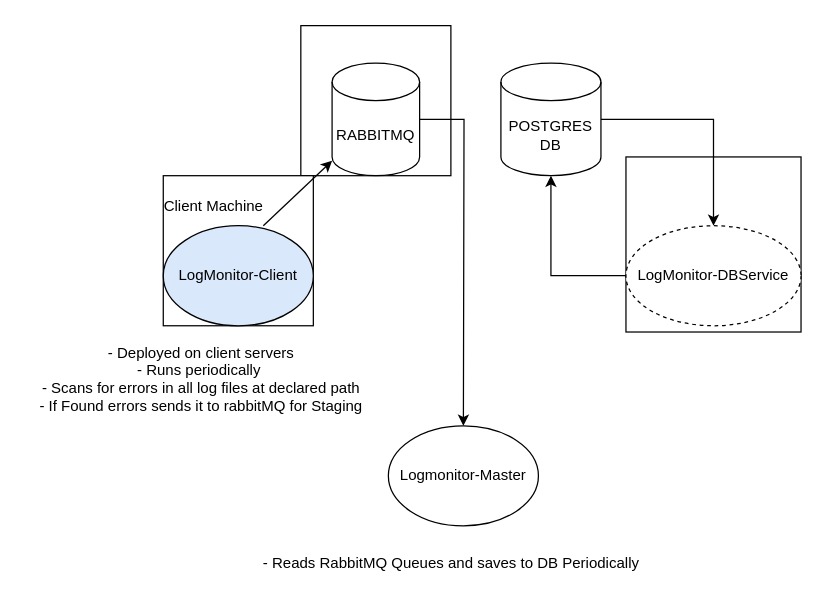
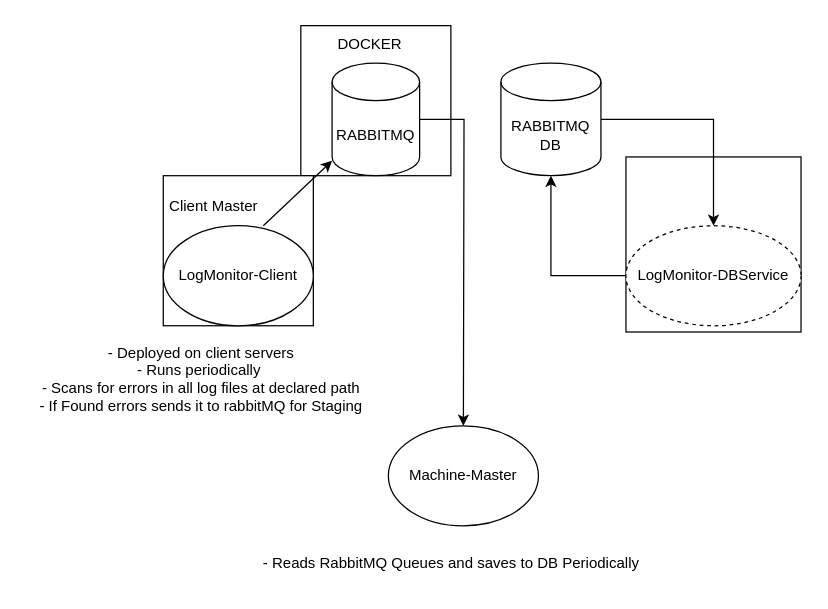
node "DOCKER": added
node "POSTGRES DB": label "POSTGRES DB" -> "RABBITMQ DB"
node "Client Machine": label "Client Machine" -> "Client Master"
node "LogMonitor-Client": fillcolor #dae8fc -> #ffffff
node "Logmonitor-Master": label "Logmonitor-Master" -> "Machine-Master"
